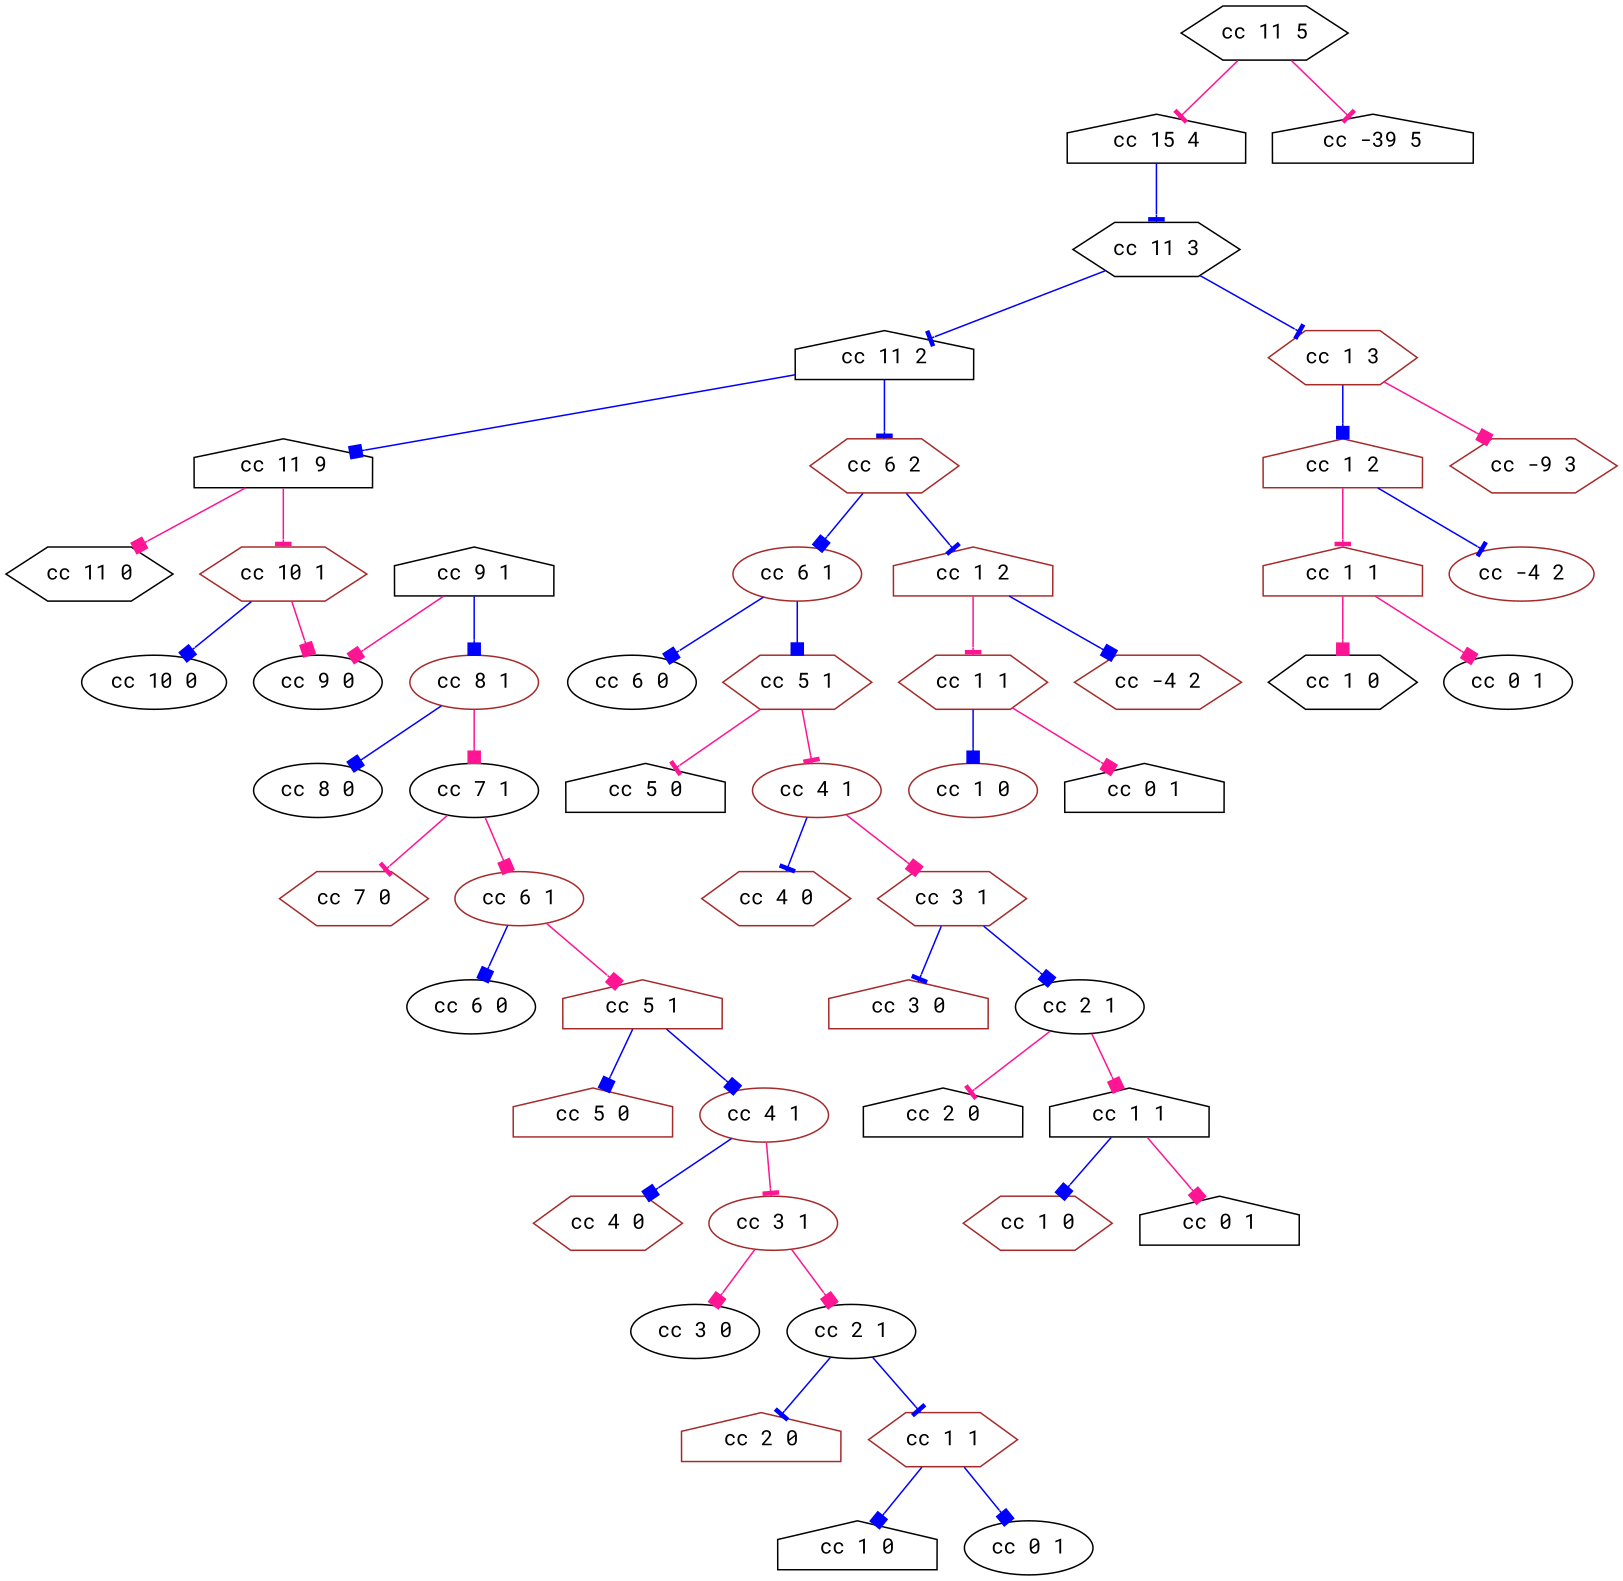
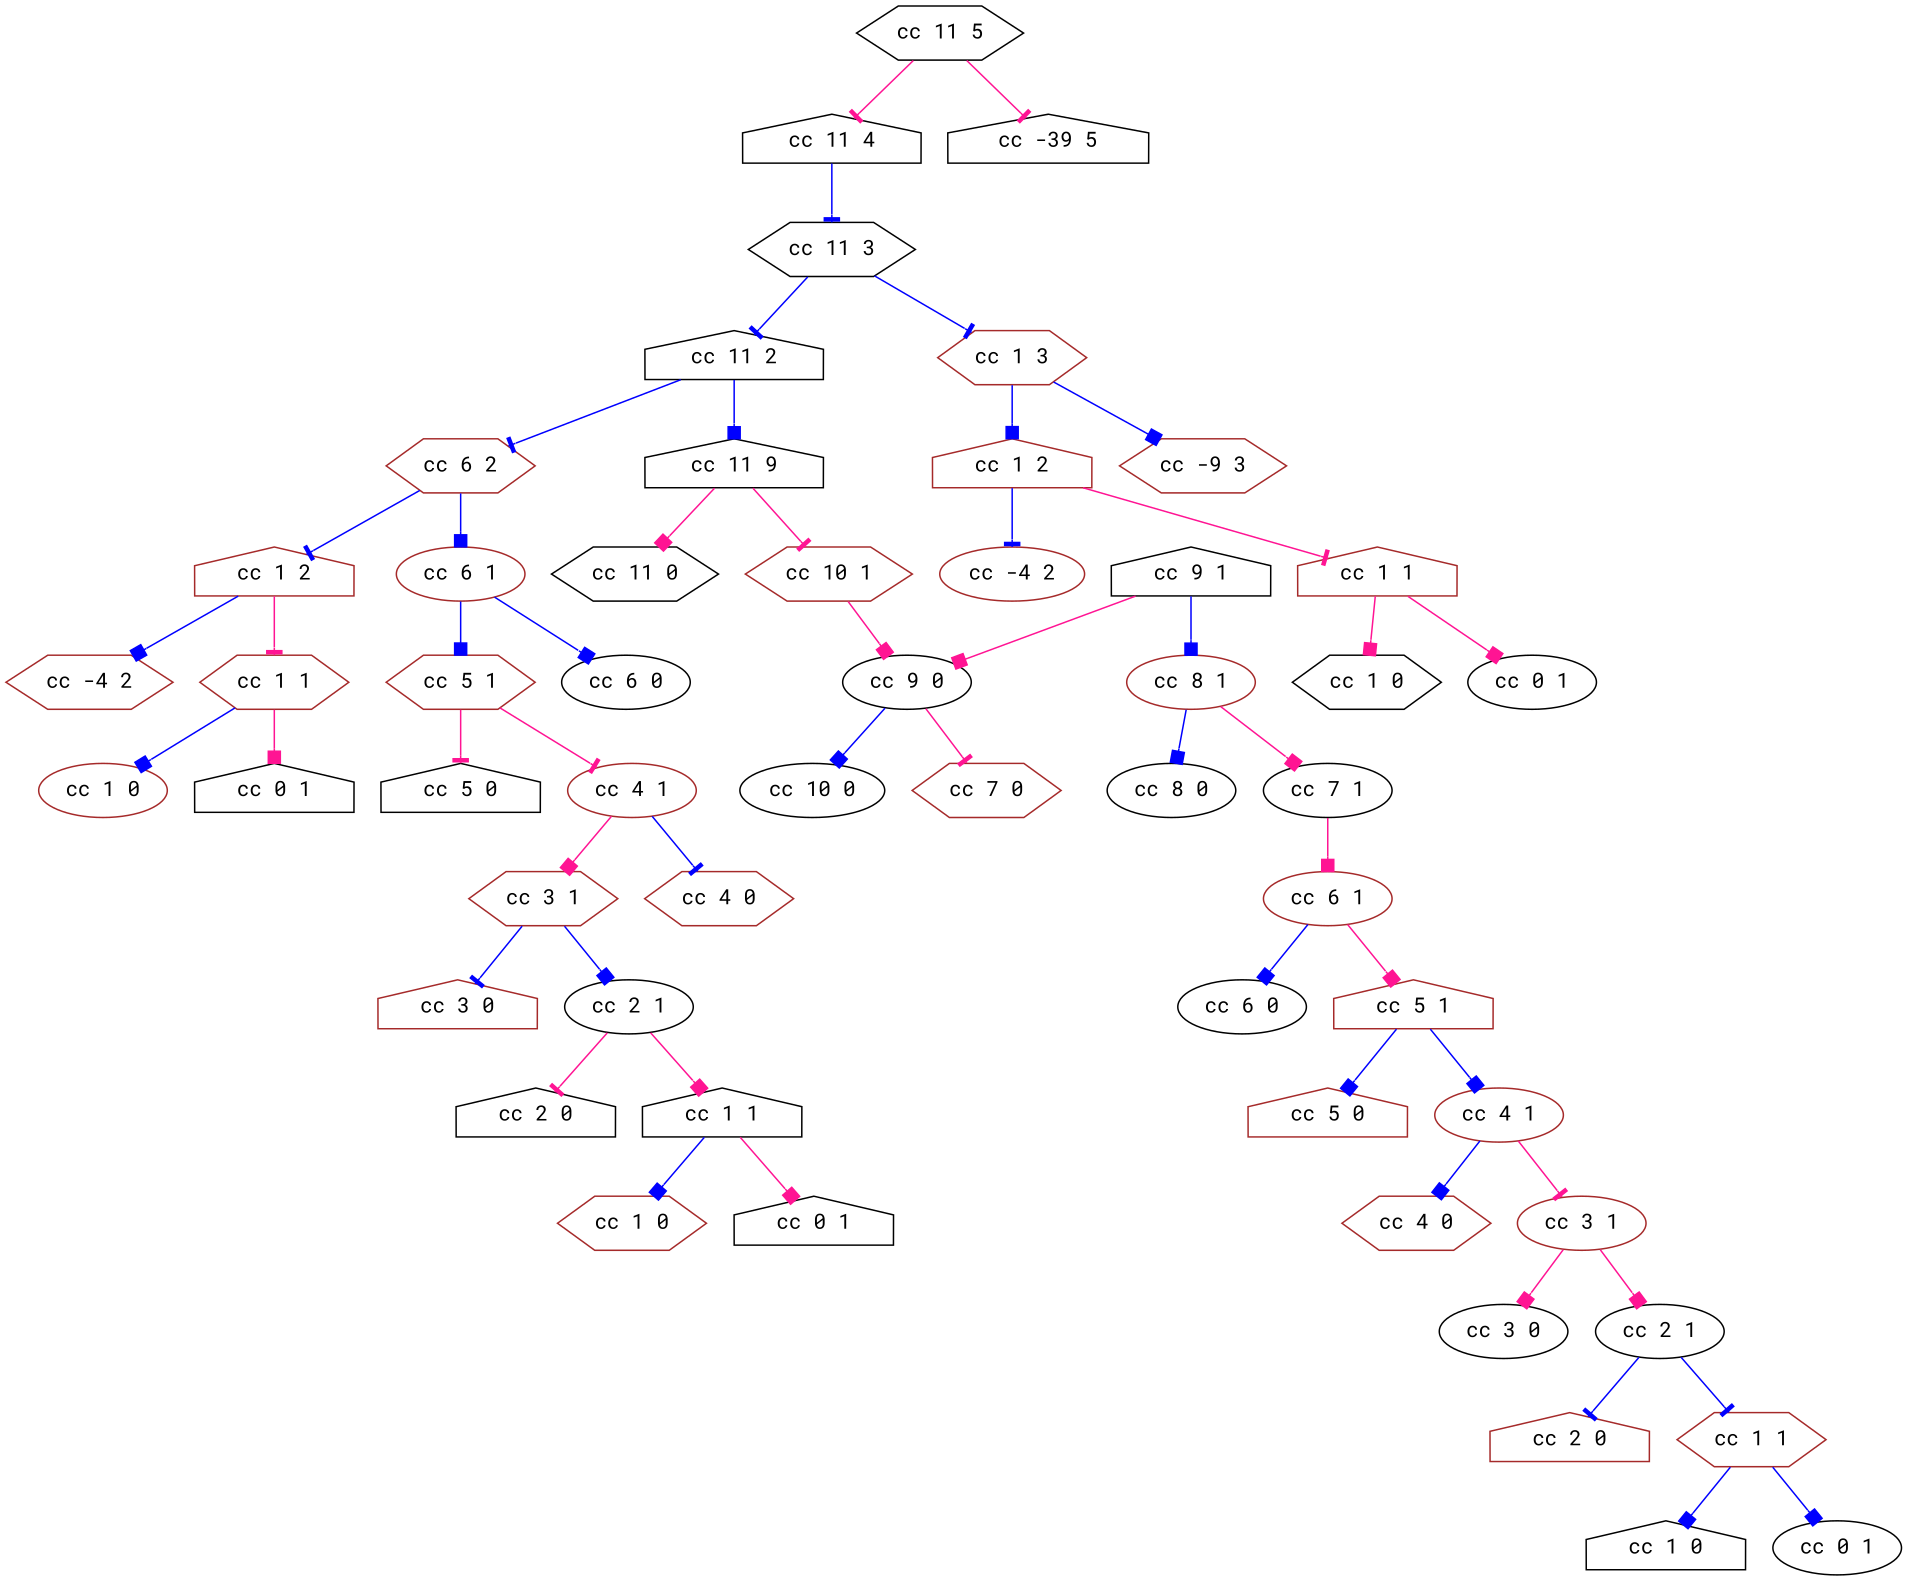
node "cc 15 4": label "cc 15 4" -> "cc 11 4"
edge "cc 1 3" -> "cc -9 3": color deeppink -> blue
edge "cc 10 1" -> "cc 10 0": now "cc 9 0" -> "cc 10 0"
edge "cc 7 1" -> "cc 7 0": now "cc 9 0" -> "cc 7 0"
